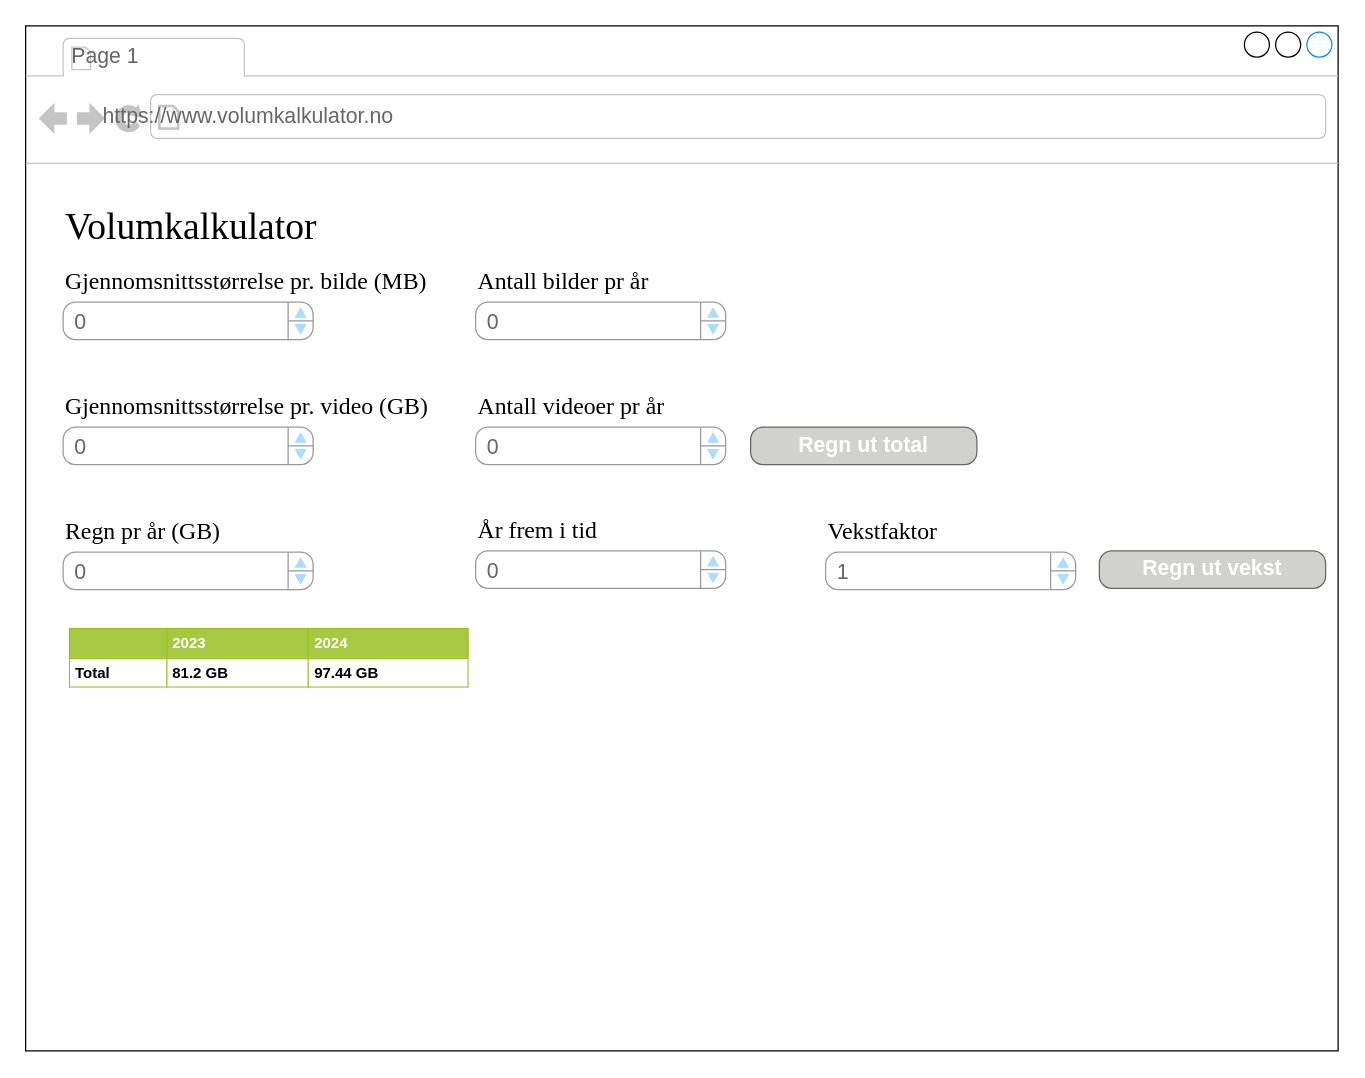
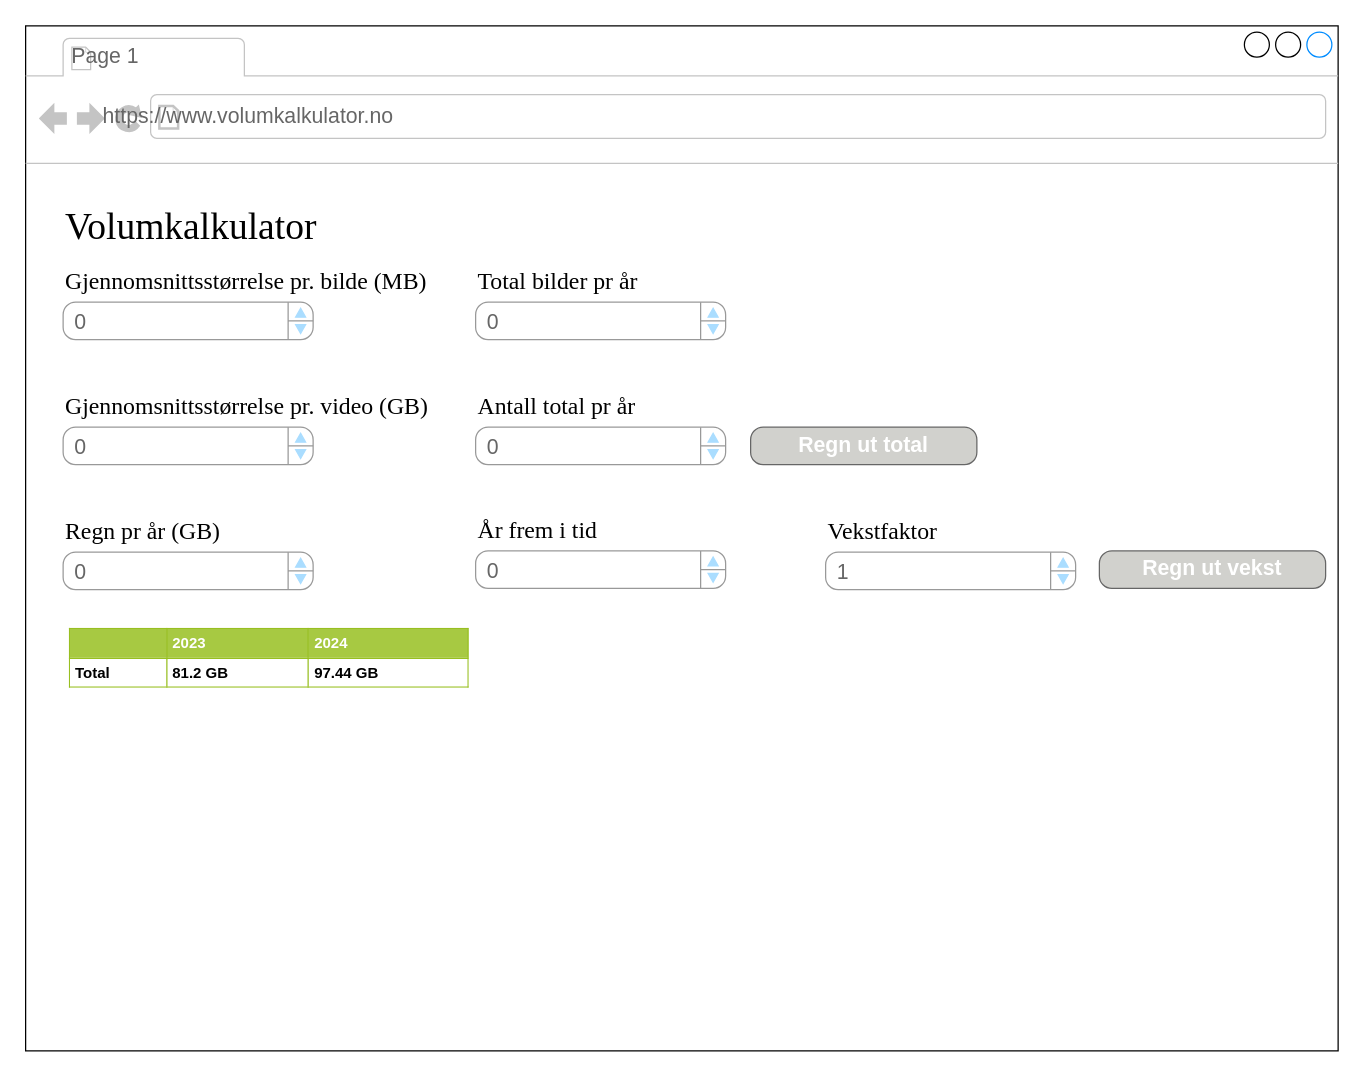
node "Antall bilder pr år": label "Antall bilder pr år" -> "Total bilder pr år"
node "Antall videoer pr år": label "Antall videoer pr år" -> "Antall total pr år"
